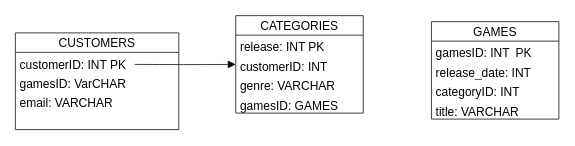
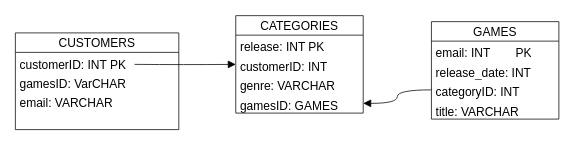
node "gamesID: INT PK": label "gamesID: INT PK" -> "email: INT PK"
edge "categoryID: INT" -> "gamesID: GAMES": added
